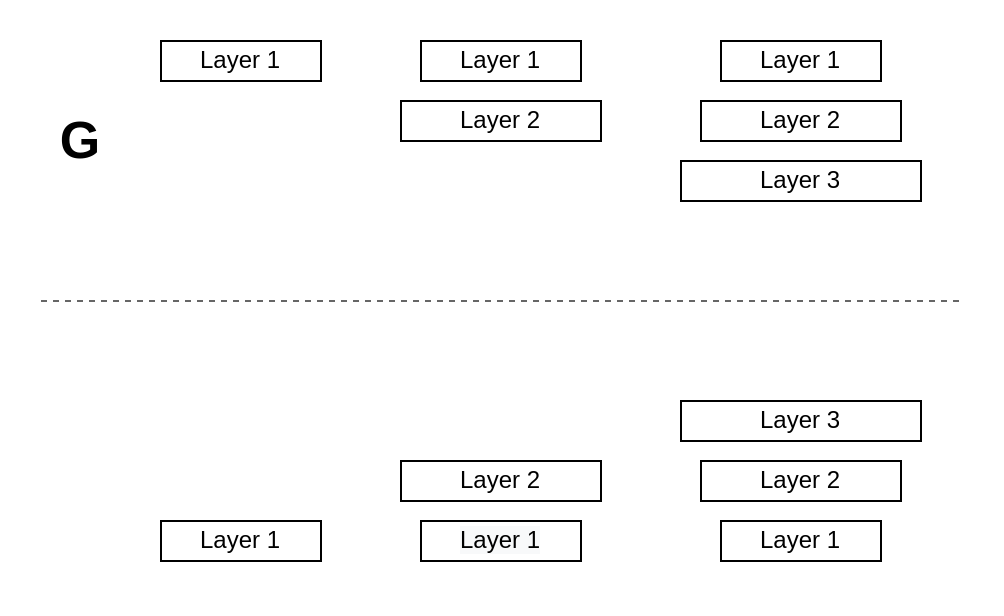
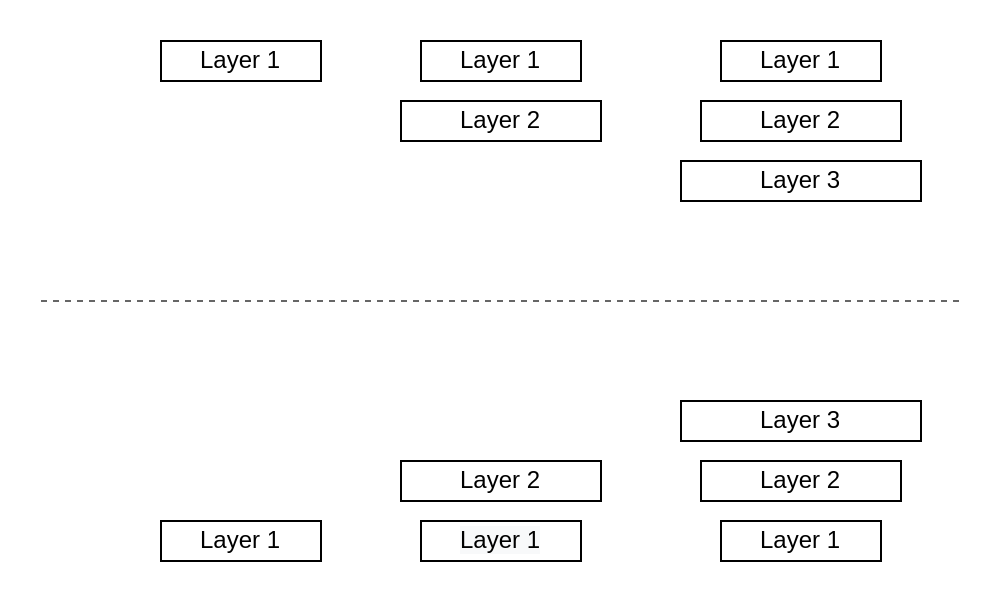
node "G": removed
